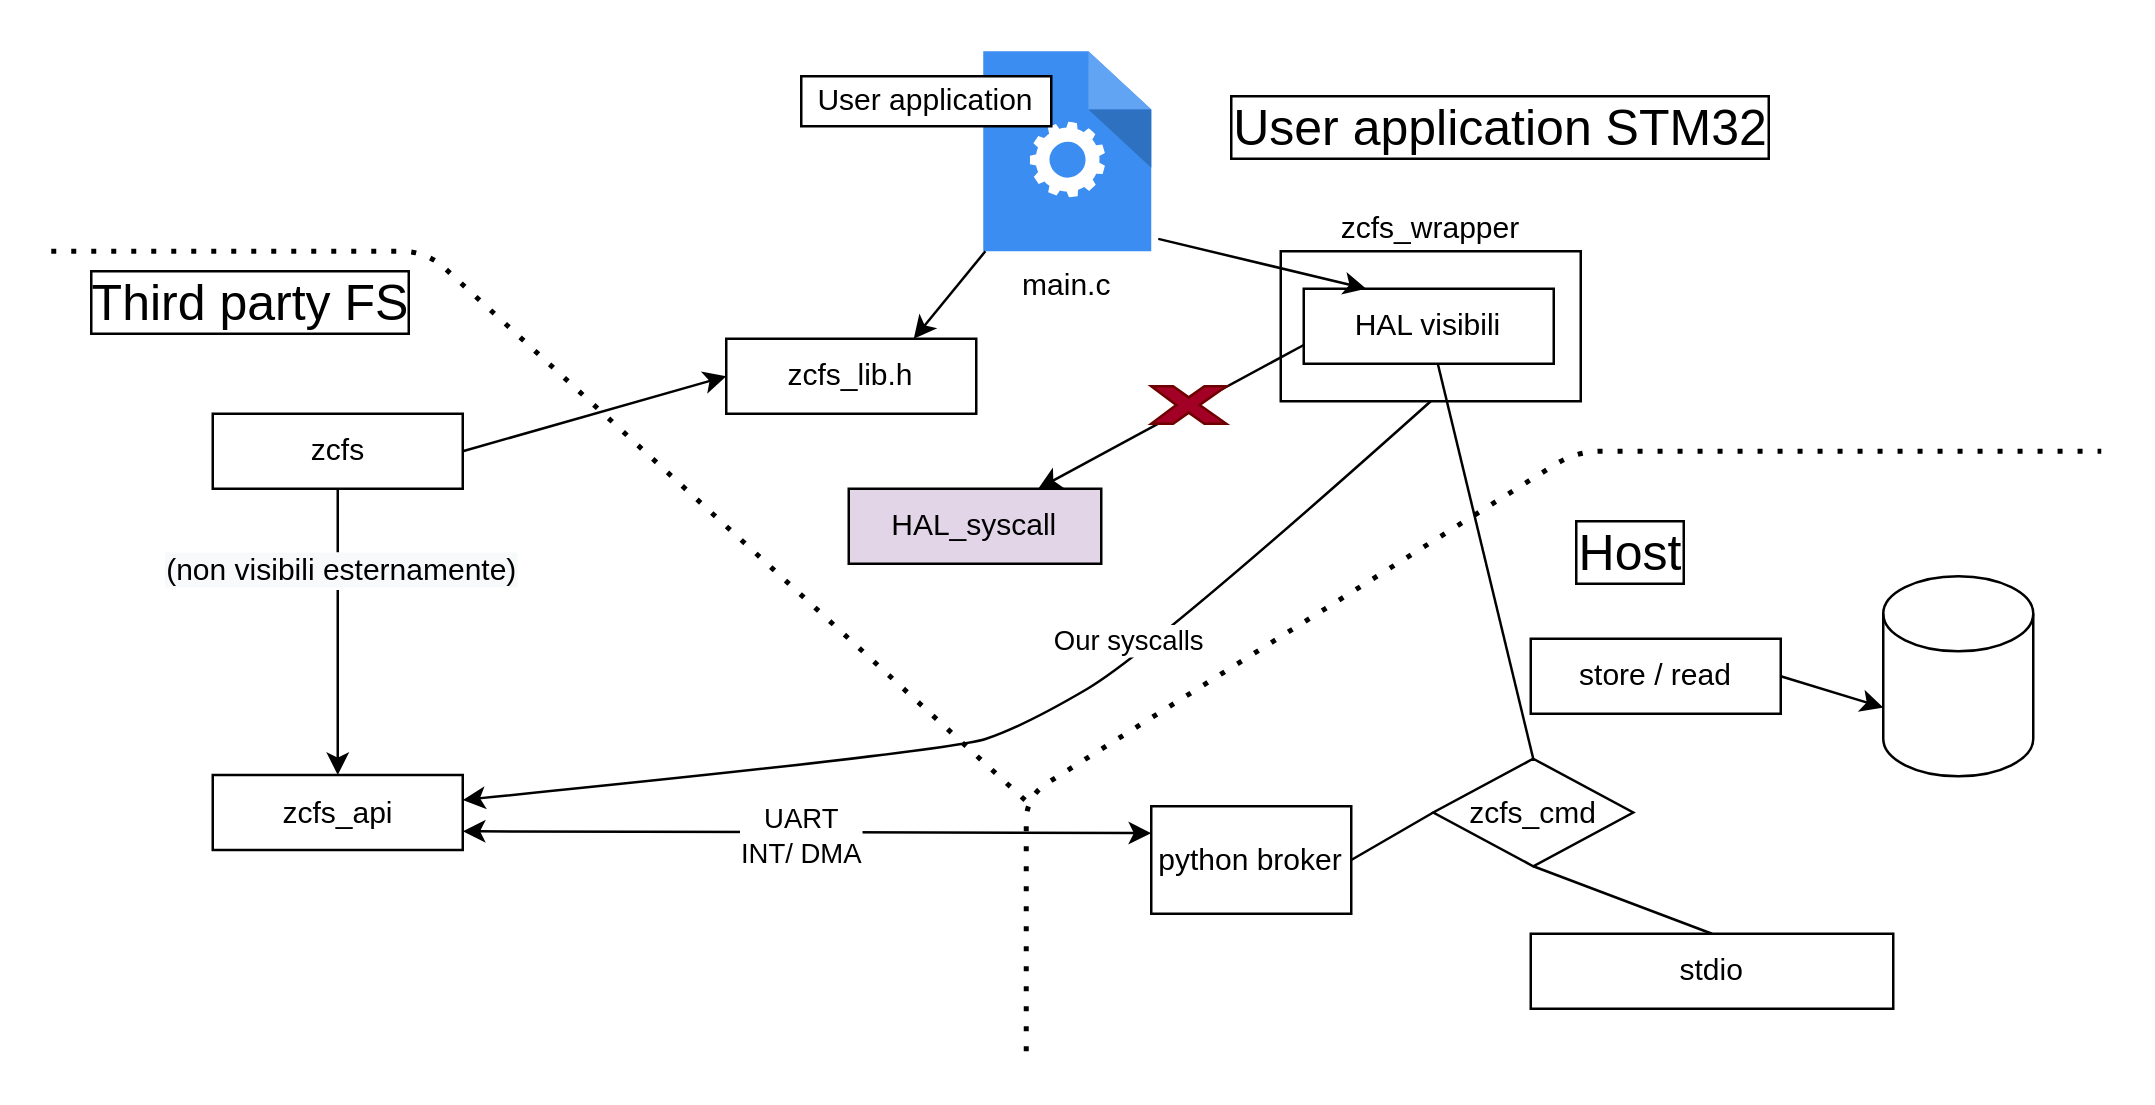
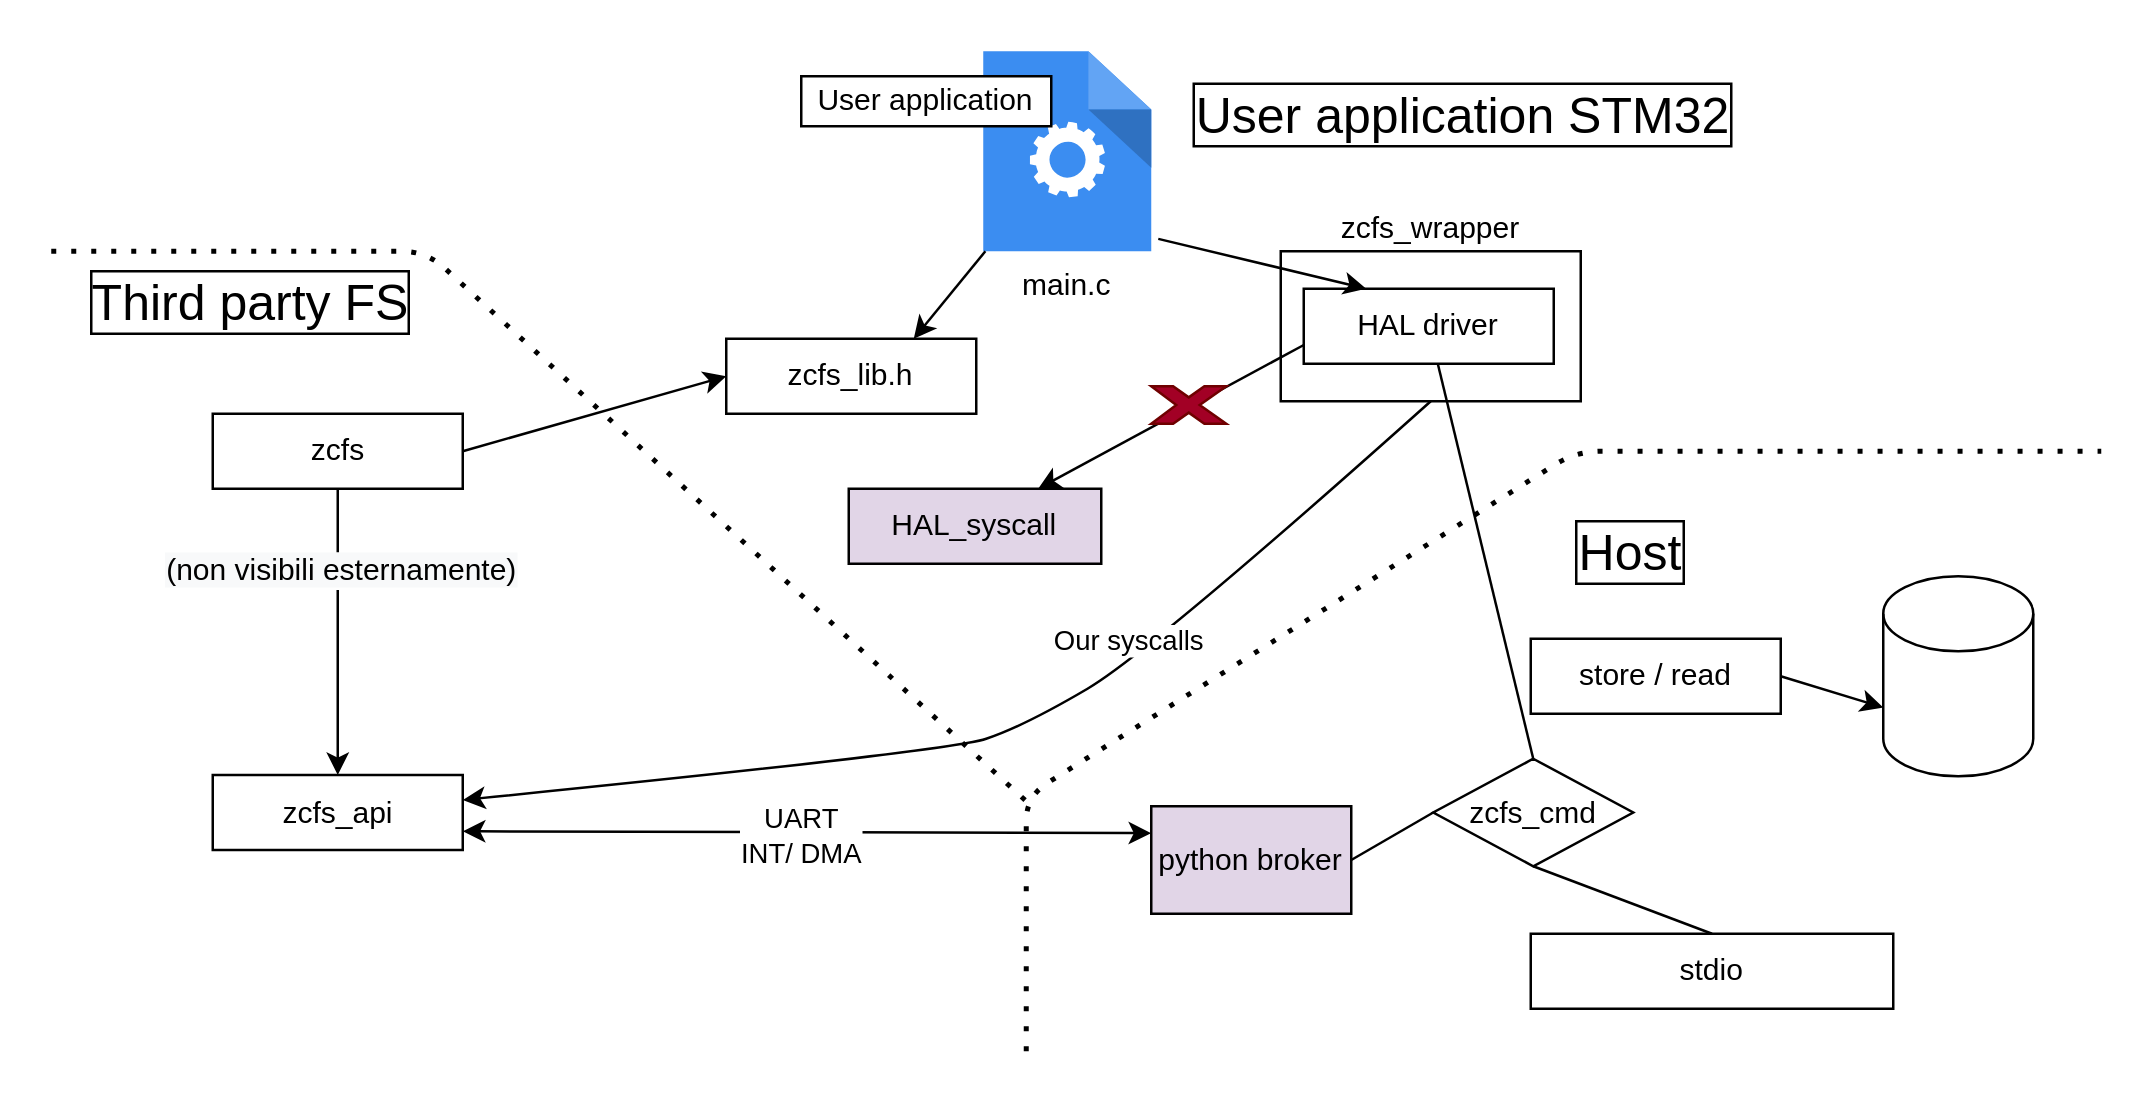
node "User application STM32": moved (1501, 126) -> (1464, 114)
node "HAL visibili": label "HAL visibili" -> "HAL driver"
node "python broker": fillcolor #ffffff -> #e1d5e7
